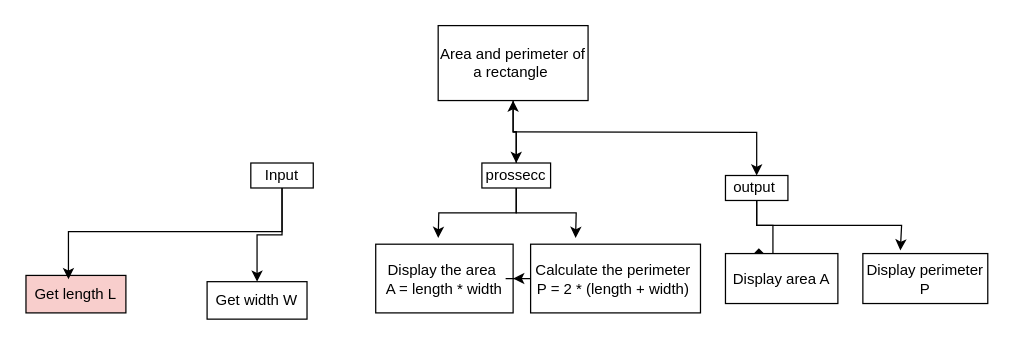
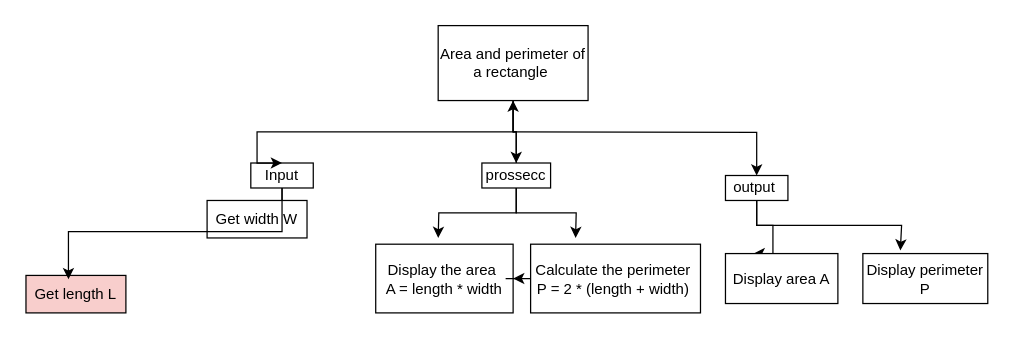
edge "Area and perimeter of a rectangle" -> "Input": added
edge "output" -> "Display area A": arrowhead diamond -> classic
node "Get width W": moved (257, 301) -> (257, 219)
